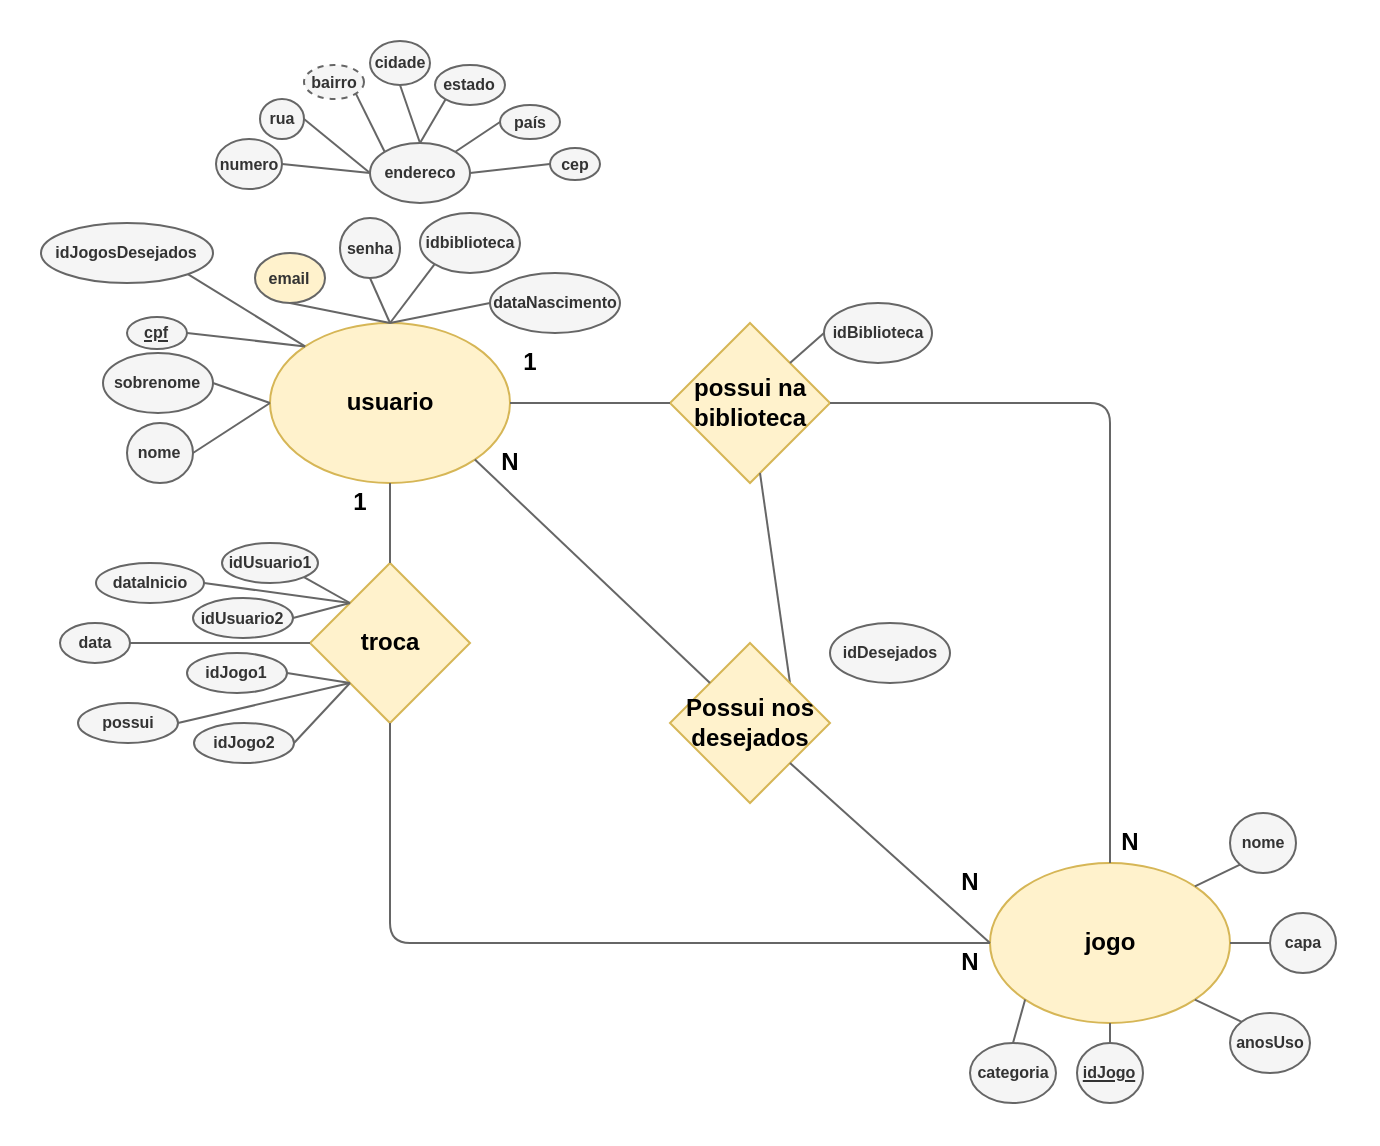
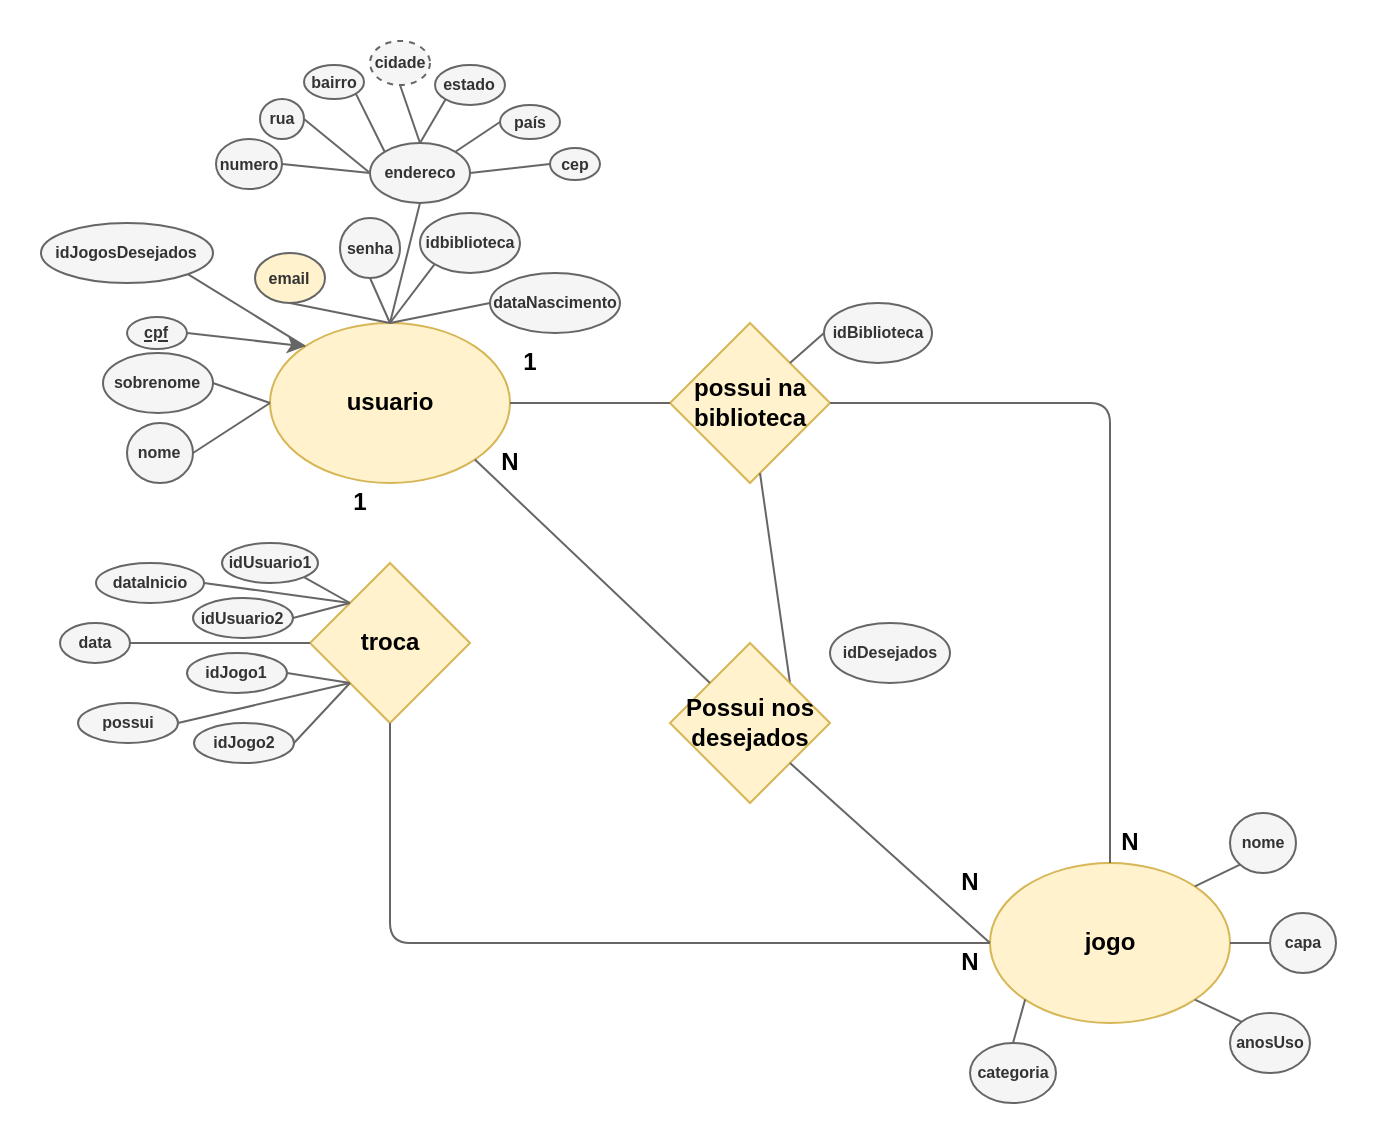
node "cidade": style solid -> dashed
node "bairro": style dashed -> solid
edge "endereco" -- "usuario": added
edge "cpf" -- "usuario": arrowhead none -> classic
edge "usuario" -- "troca": removed
edge "jogo" -- "idJogo": removed
node "idJogo": removed
